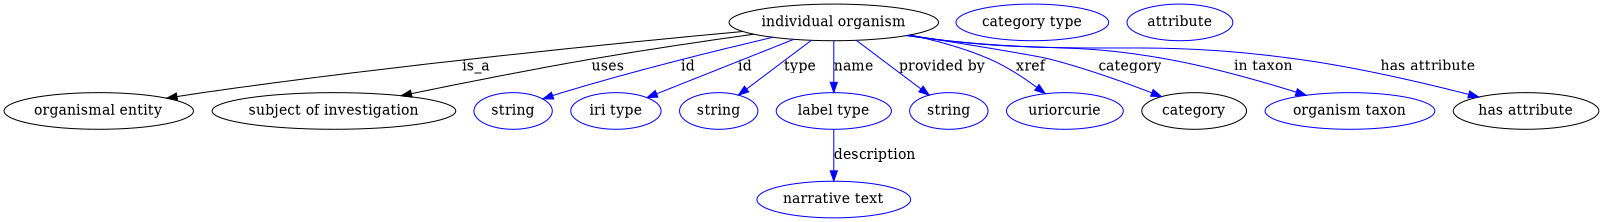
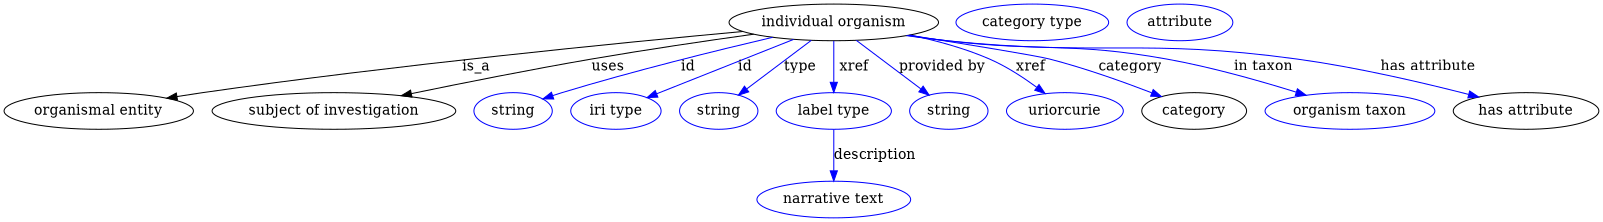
edge "individual organism" -> "label type": label "name" -> "xref"
